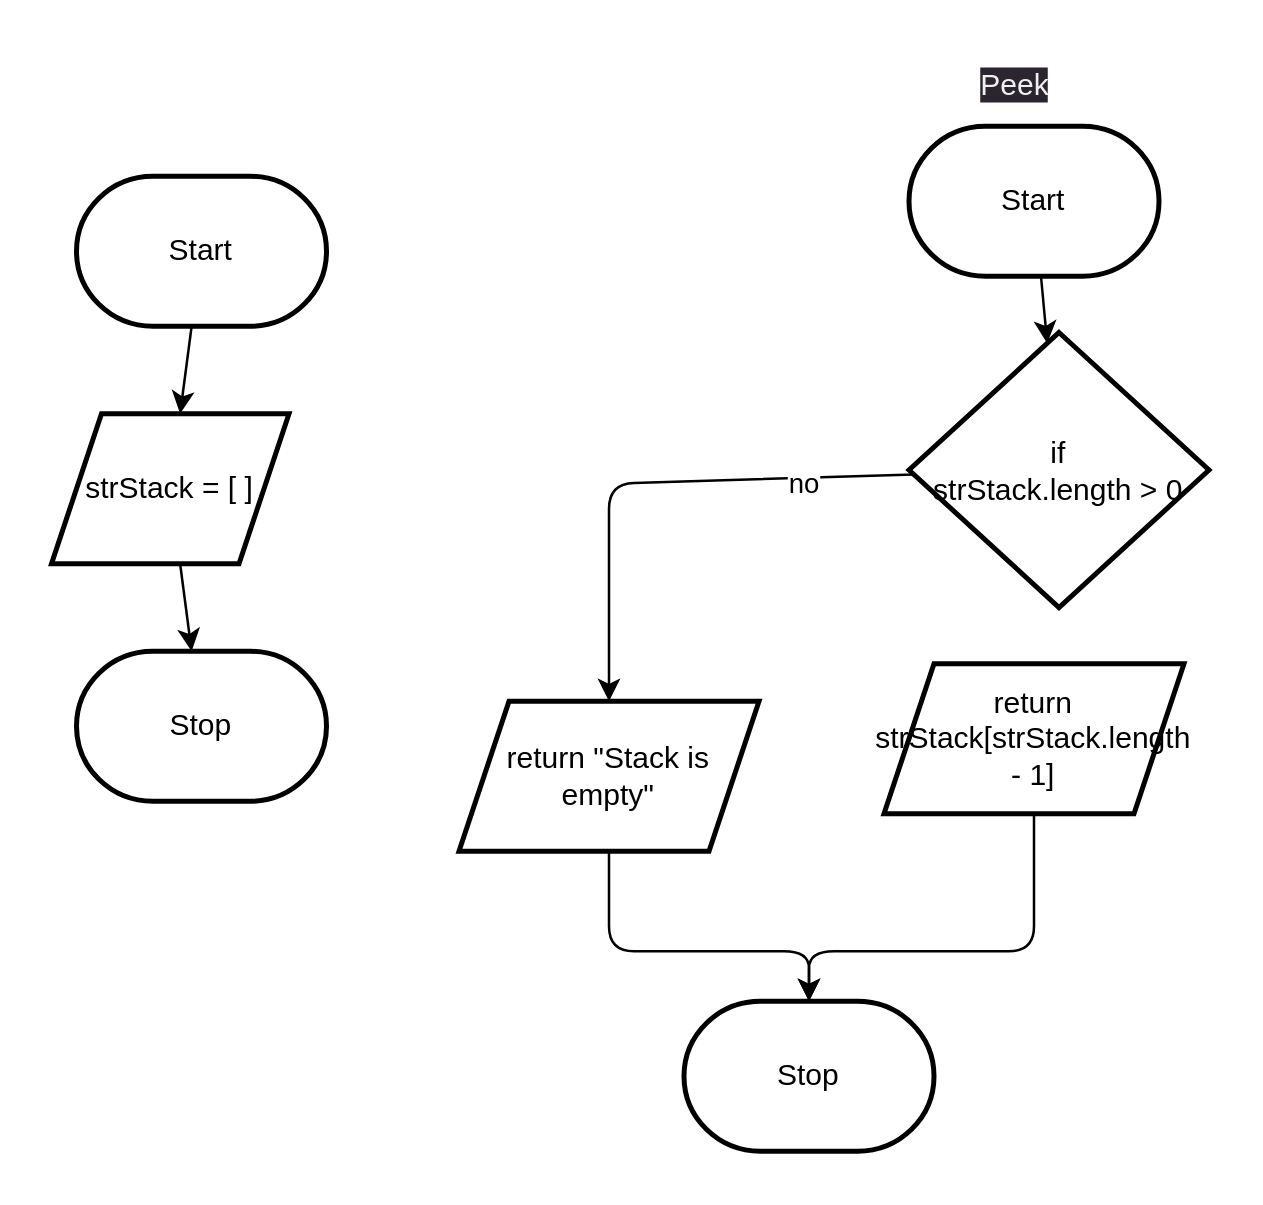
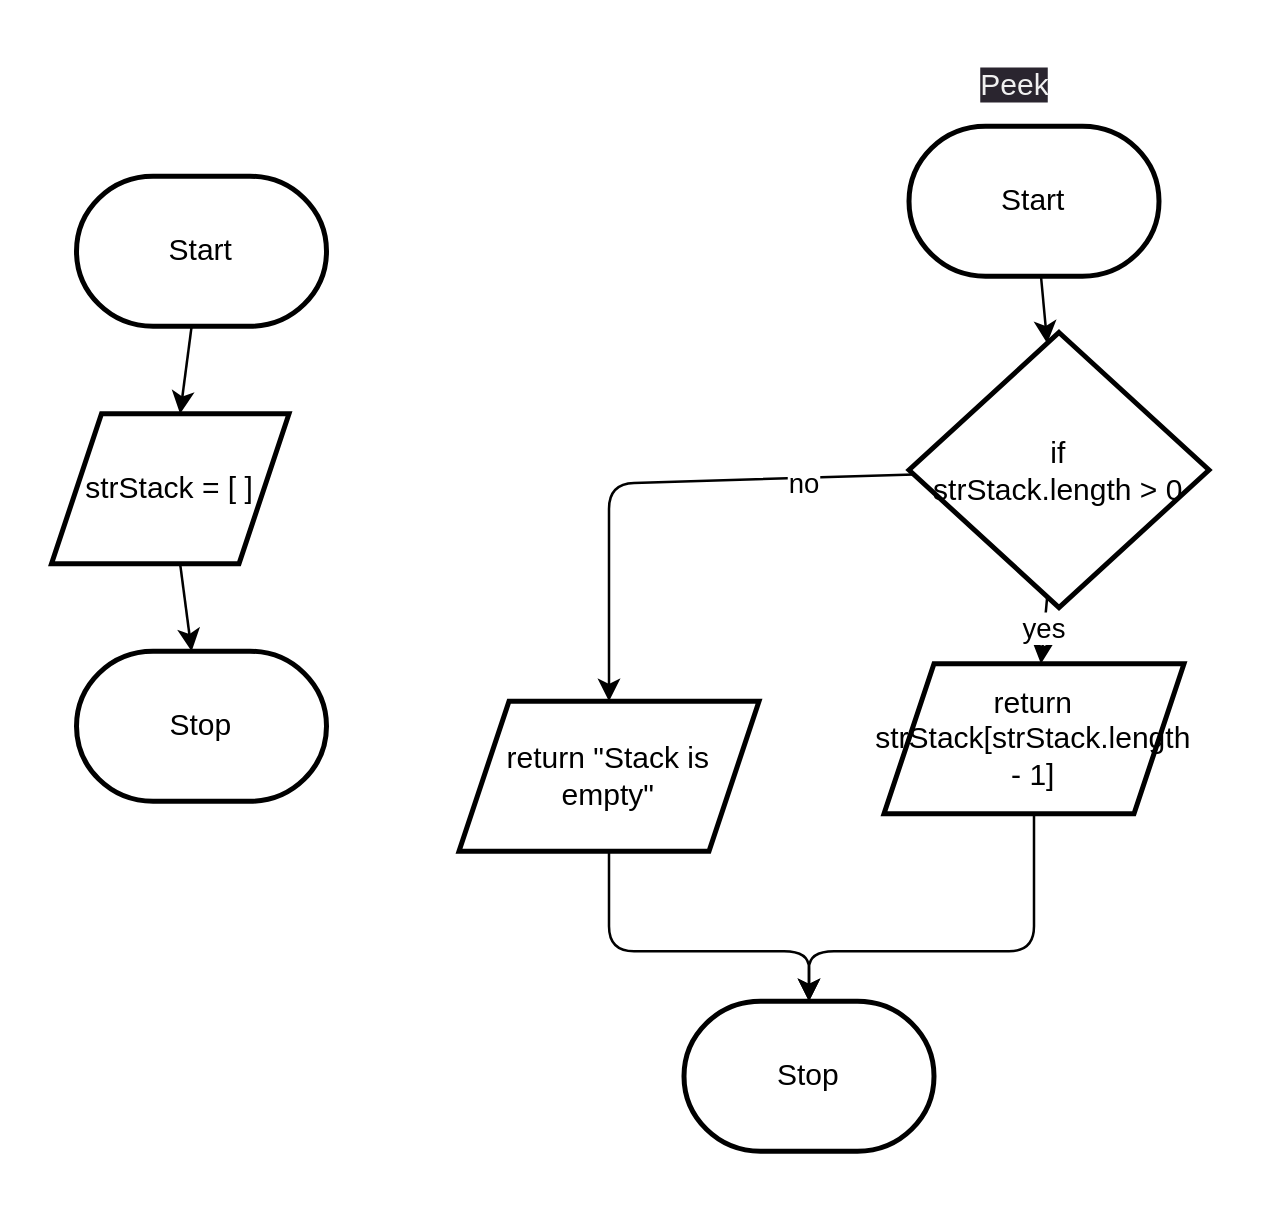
edge "if strStack.length > 0" -> "return strStack[strStack.length - 1]": added, label "yes"
